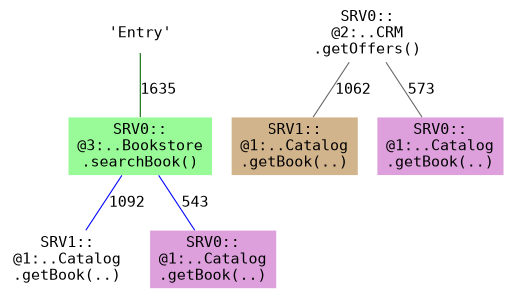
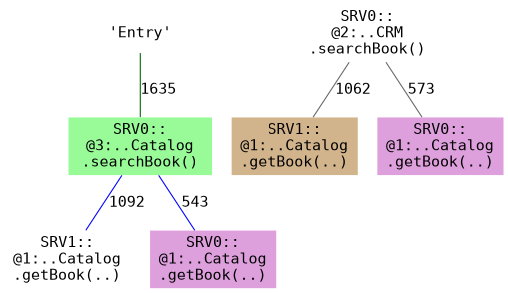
node "SRV0:: @2:..CRM .getOffers()": label "SRV0:: @2:..CRM .getOffers()" -> "SRV0:: @2:..CRM .searchBook()"
node "SRV0:: @3:..Bookstore .searchBook()": label "SRV0:: @3:..Bookstore .searchBook()" -> "SRV0:: @3:..Catalog .searchBook()"
